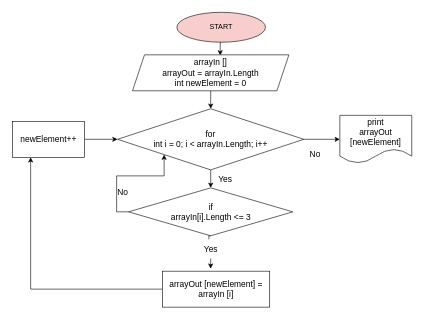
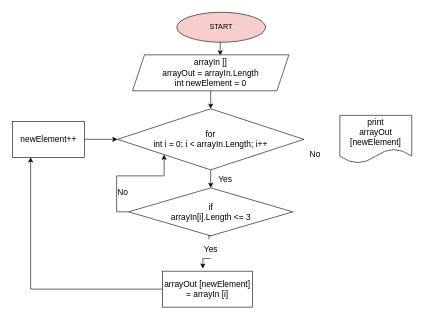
edge "for int i = 0; i < arrayIn.Length; i++" -> "print arrayOut [newElement]": removed
node "arrayOut [newElement] = arrayIn [i]": size 107x36 -> 90x36
